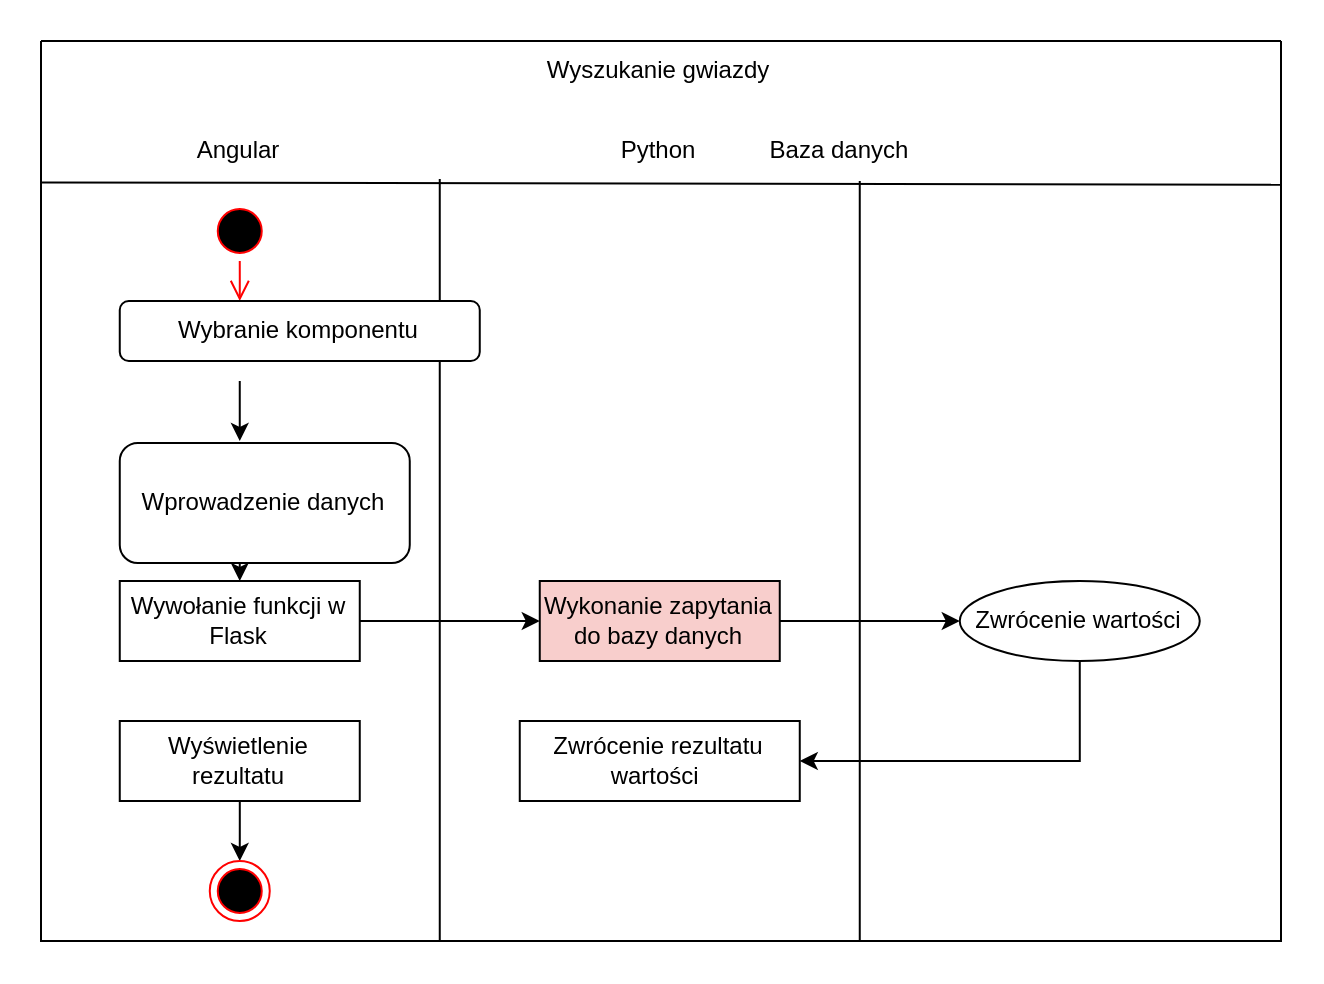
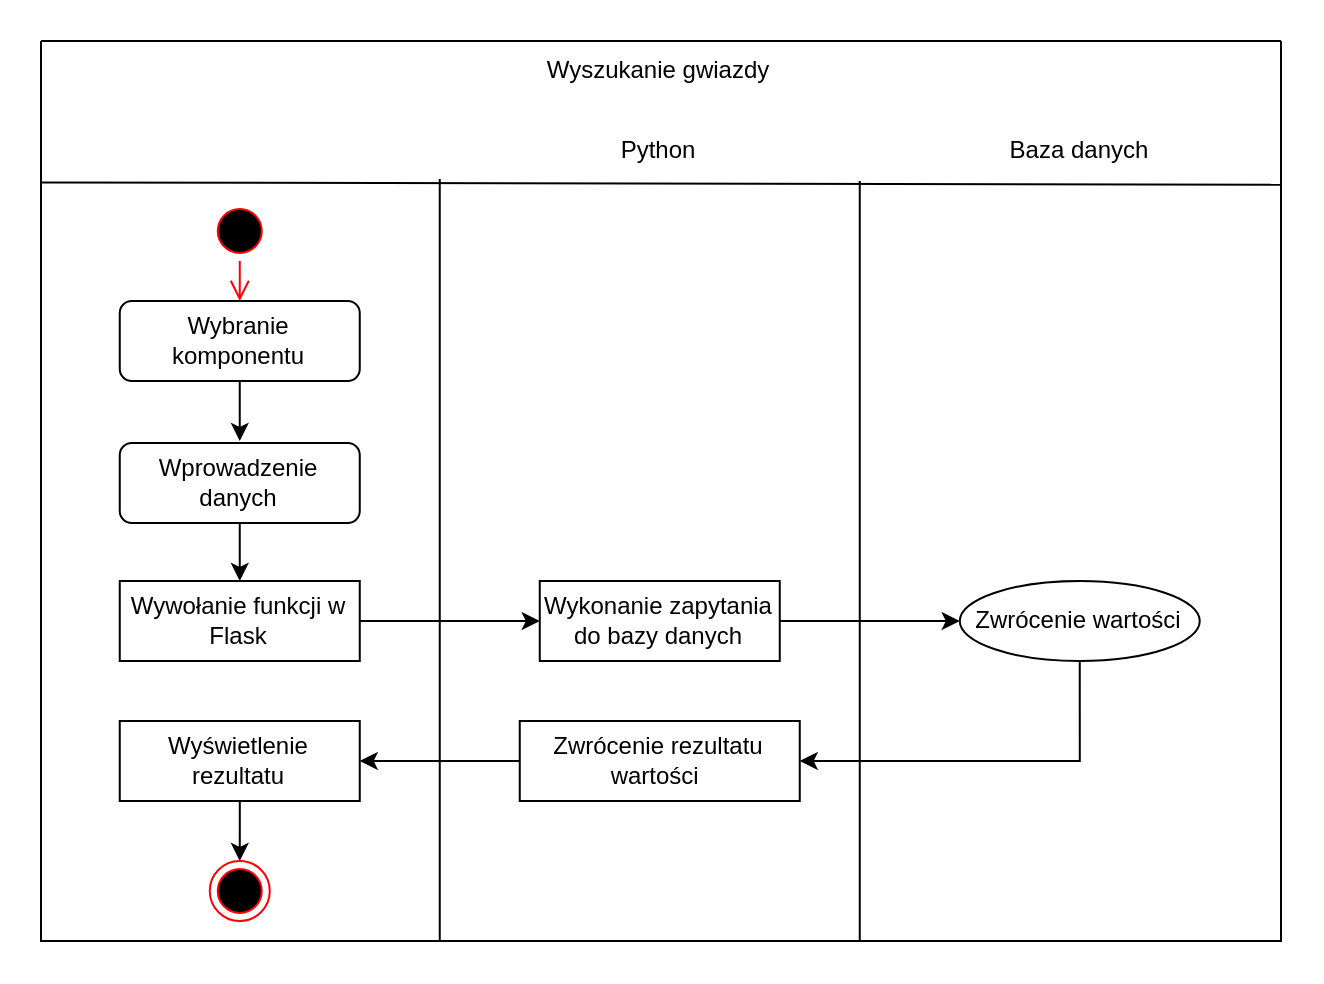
node "Angular": removed
node "Baza danych": moved (840, 151) -> (1080, 151)
node "Wybranie komponentu": size 360x60 -> 240x80
node "Wprowadzenie danych": size 290x120 -> 240x80
node "Wykonanie zapytania do bazy danych": fillcolor #f8cecc -> #ffffff
edge "Zwrócenie rezultatu wartości" -> "Wyświetlenie rezultatu": added
